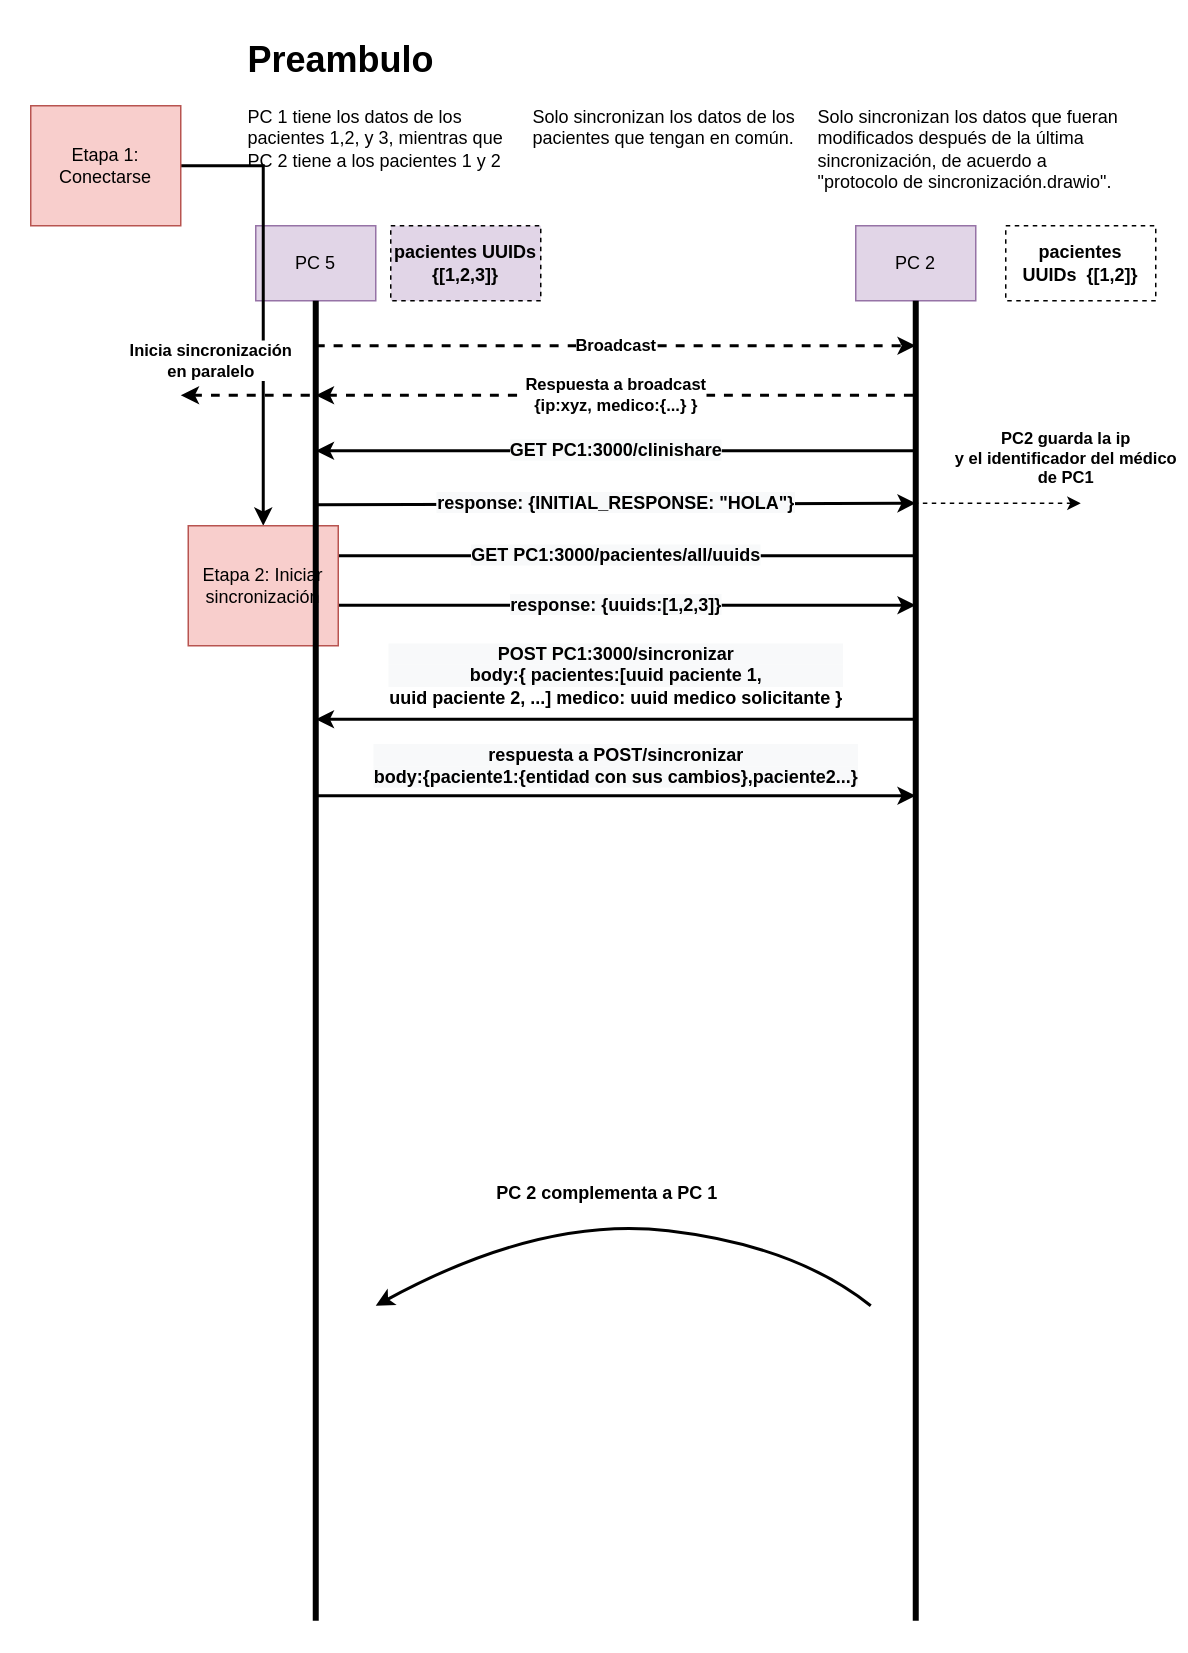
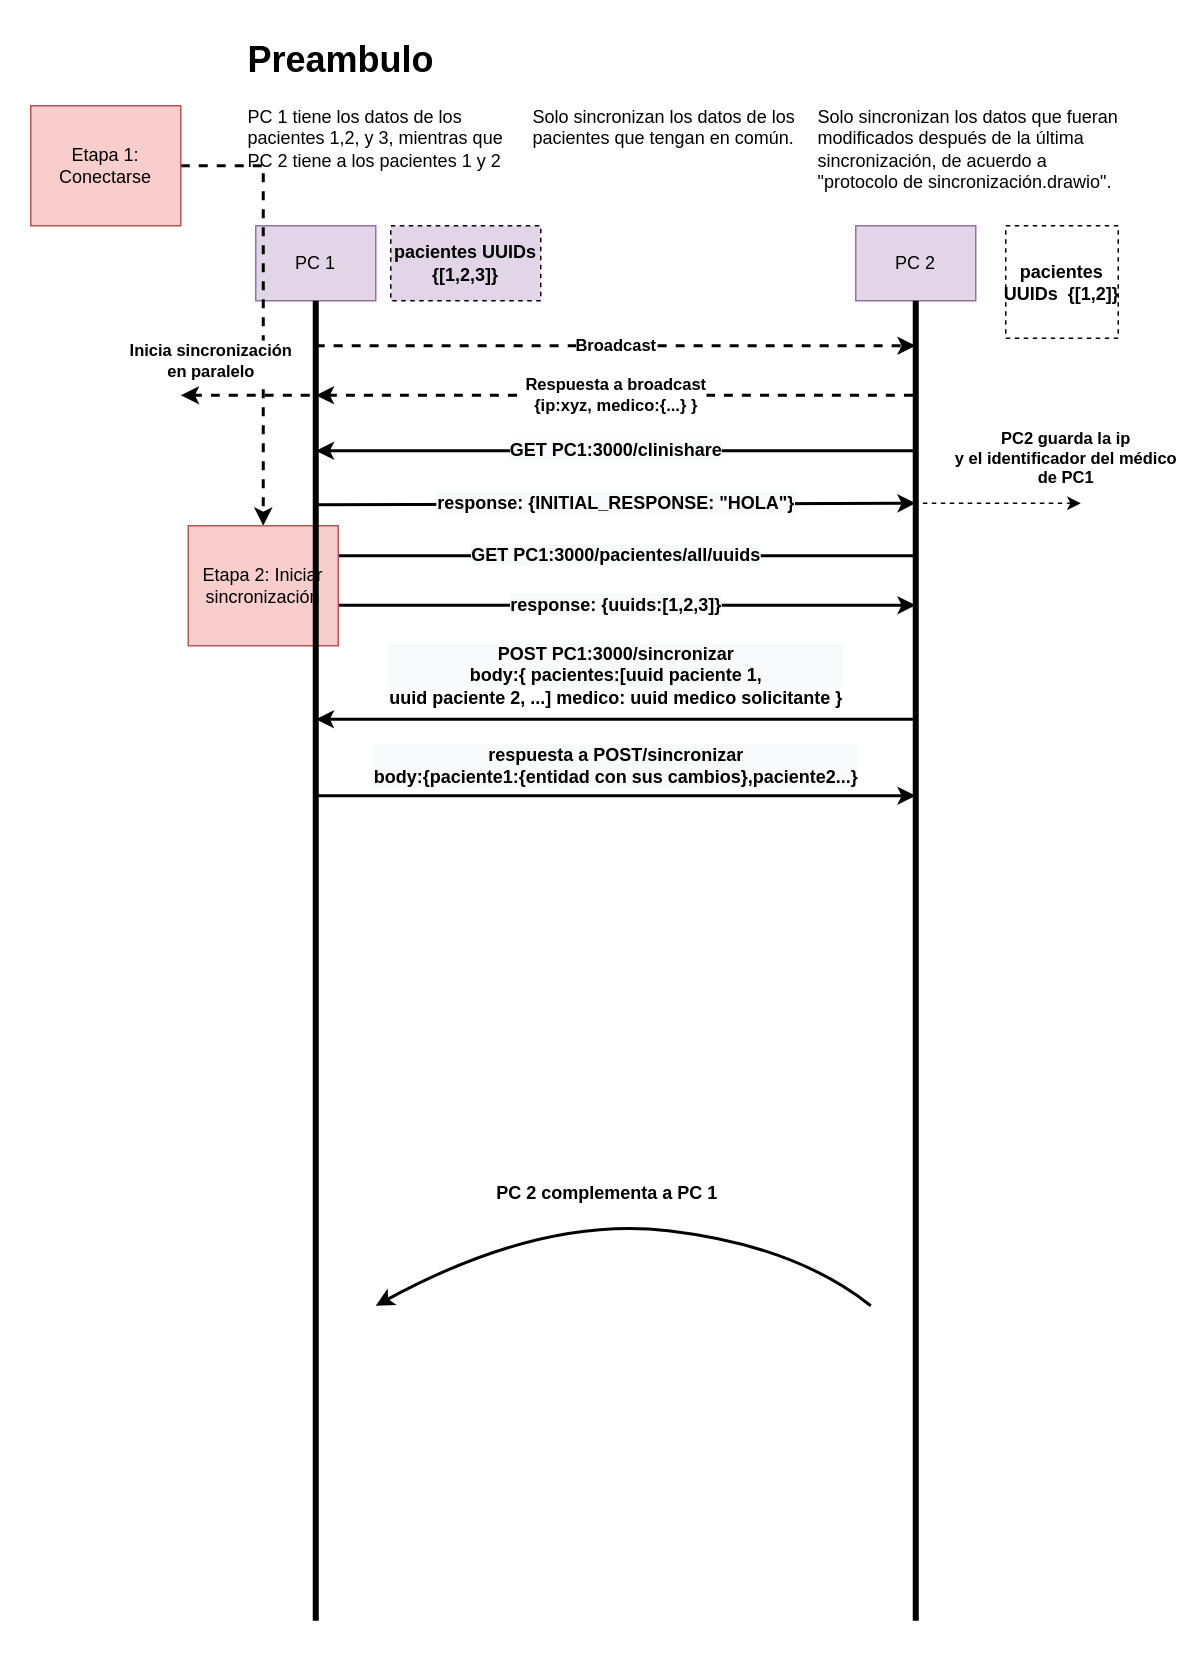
edge "Etapa 1: Conectarse" -> "Etapa 2: Iniciar sincronización": style solid -> dashed
node "PC 5": label "PC 5" -> "PC 1"
node "pacientes UUIDs {[1,2]}": size 150x75 -> 113x113
